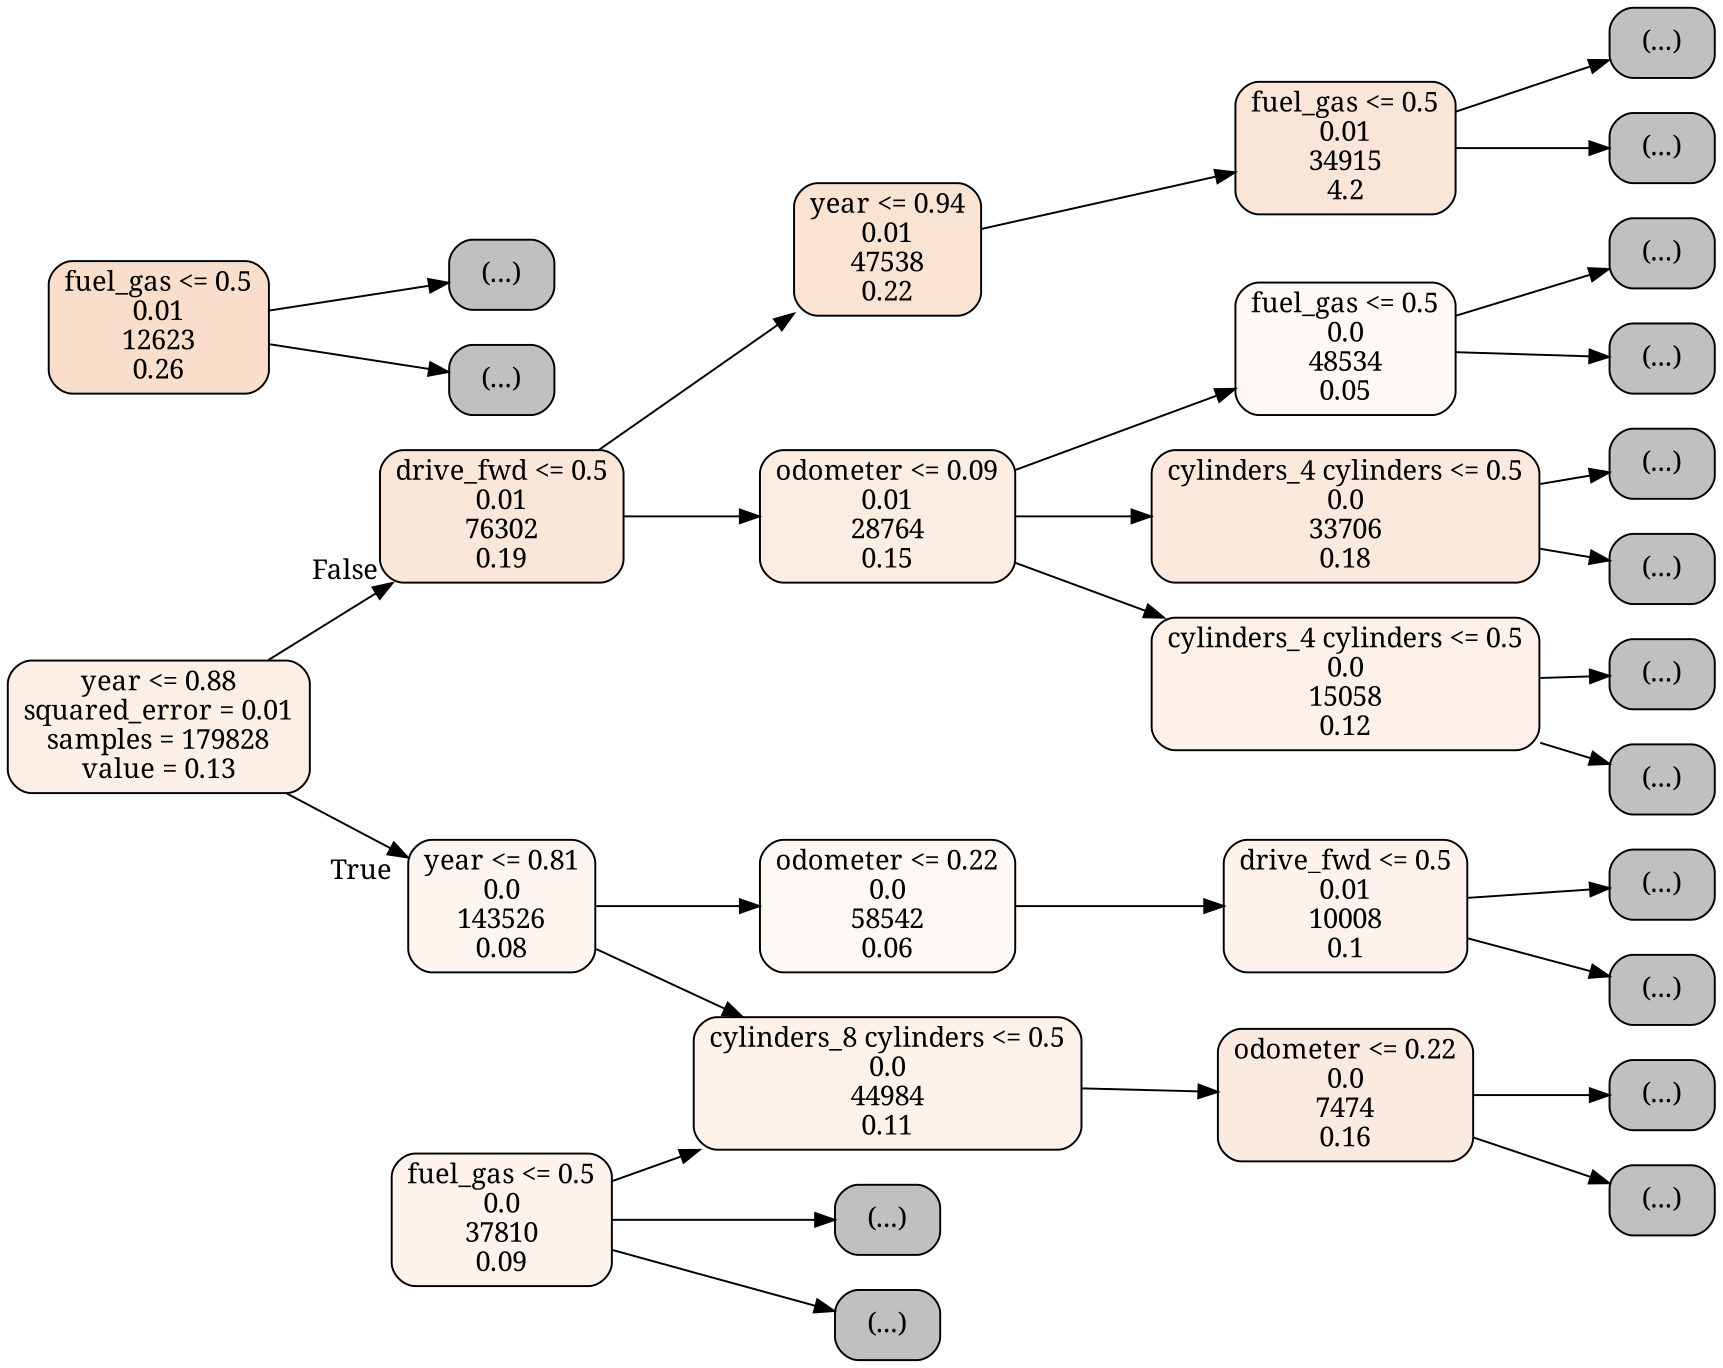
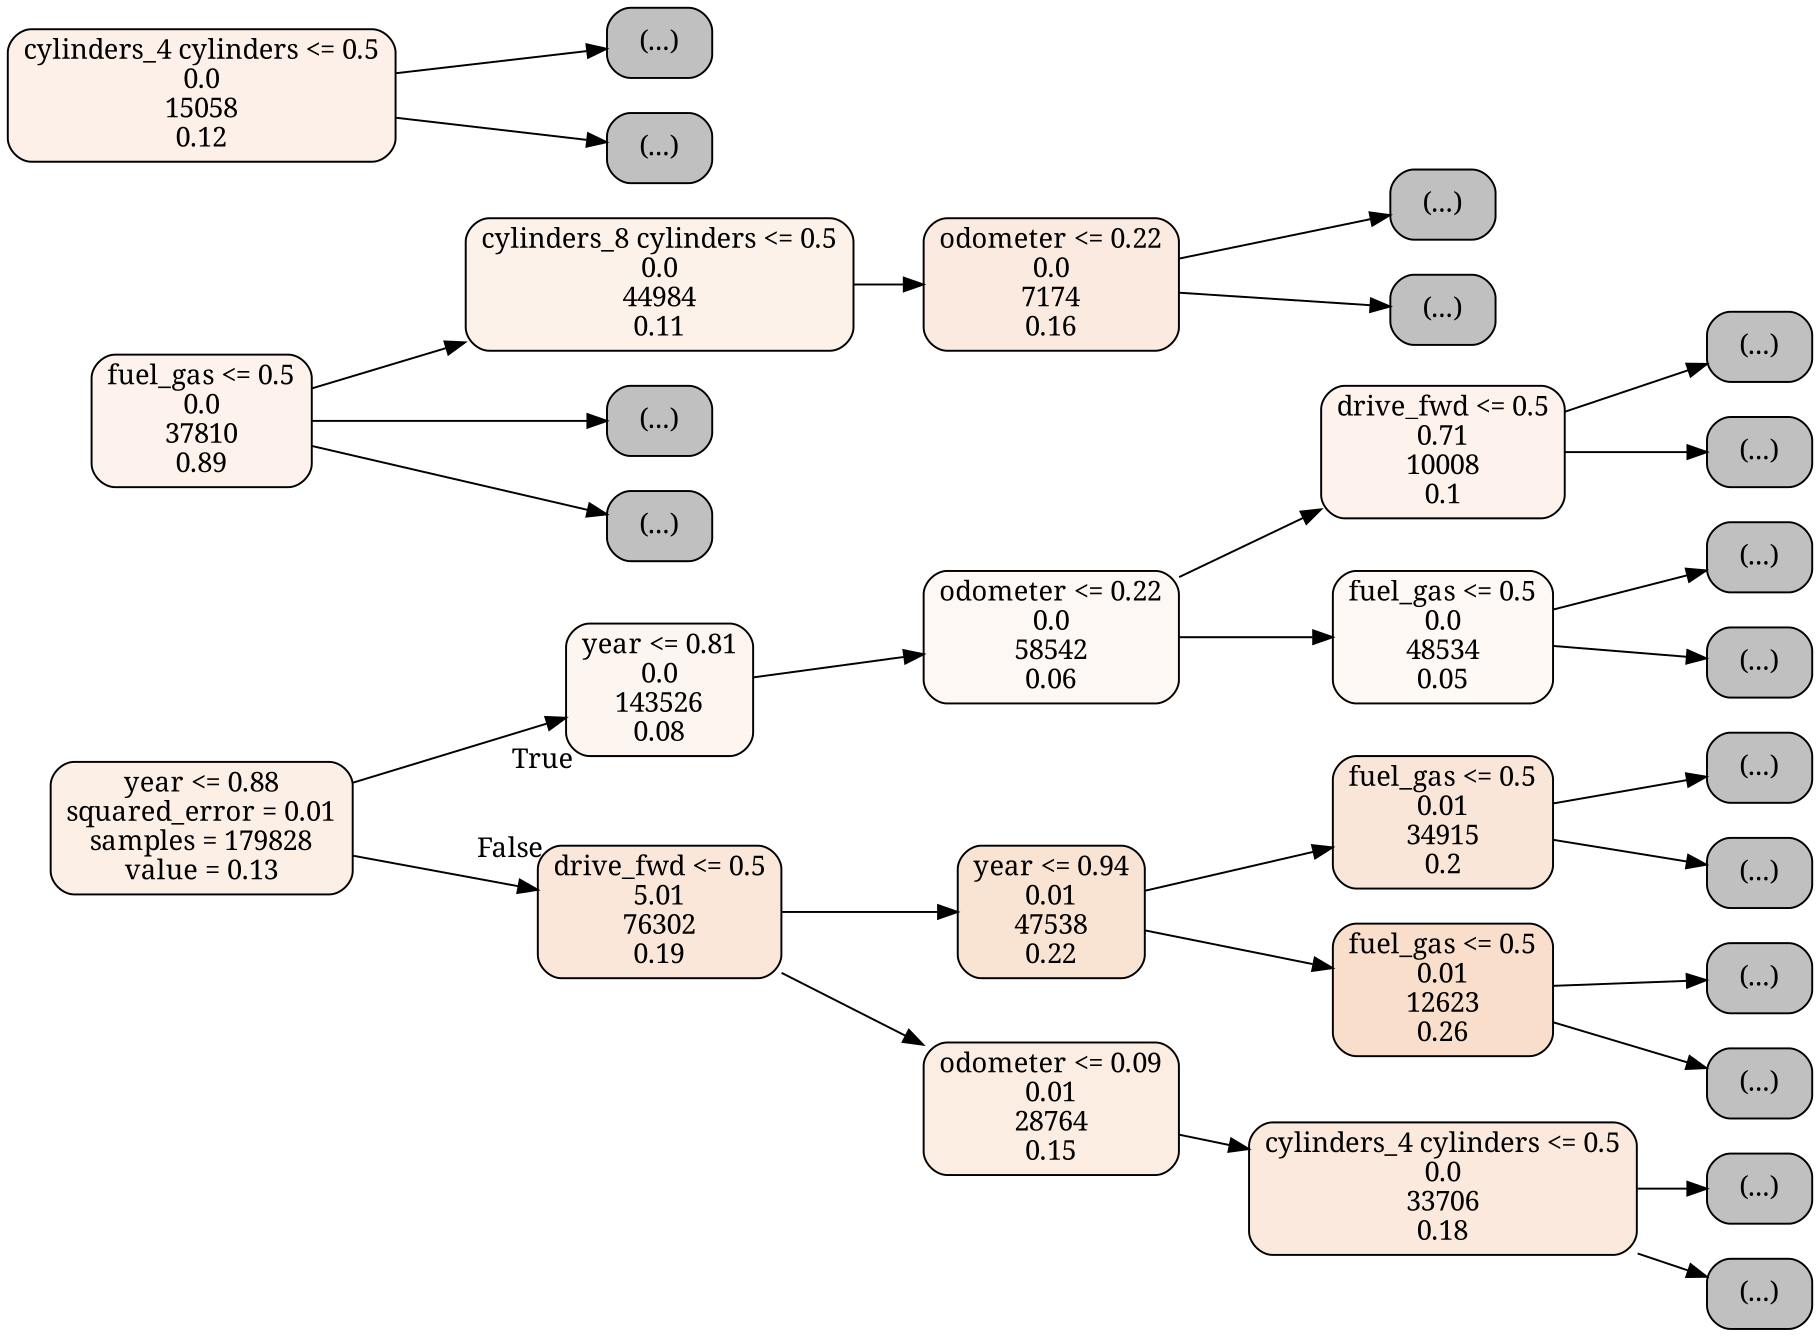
node "fuel_gas <= 0.5 0.01 34915 4.2": label "fuel_gas <= 0.5 0.01 34915 4.2" -> "fuel_gas <= 0.5 0.01 34915 0.2"
edge "odometer <= 0.09 0.01 28764 0.15" -> "fuel_gas <= 0.5 0.0 48534 0.05": now "odometer <= 0.22 0.0 58542 0.06" -> "fuel_gas <= 0.5 0.0 48534 0.05"
node "drive_fwd <= 0.5 0.01 76302 0.19": label "drive_fwd <= 0.5 0.01 76302 0.19" -> "drive_fwd <= 0.5 5.01 76302 0.19"
edge "odometer <= 0.09 0.01 28764 0.15" -> "cylinders_4 cylinders <= 0.5 0.0 15058 0.12": removed
node "drive_fwd <= 0.5 0.01 10008 0.1": label "drive_fwd <= 0.5 0.01 10008 0.1" -> "drive_fwd <= 0.5 0.71 10008 0.1"
edge "year <= 0.94 0.01 47538 0.22" -> "fuel_gas <= 0.5 0.01 12623 0.26": added
edge "year <= 0.81 0.0 143526 0.08" -> "cylinders_8 cylinders <= 0.5 0.0 44984 0.11": removed
node "odometer <= 0.22 0.0 7474 0.16": label "odometer <= 0.22 0.0 7474 0.16" -> "odometer <= 0.22 0.0 7174 0.16"
node "fuel_gas <= 0.5 0.0 37810 0.09": label "fuel_gas <= 0.5 0.0 37810 0.09" -> "fuel_gas <= 0.5 0.0 37810 0.89"
